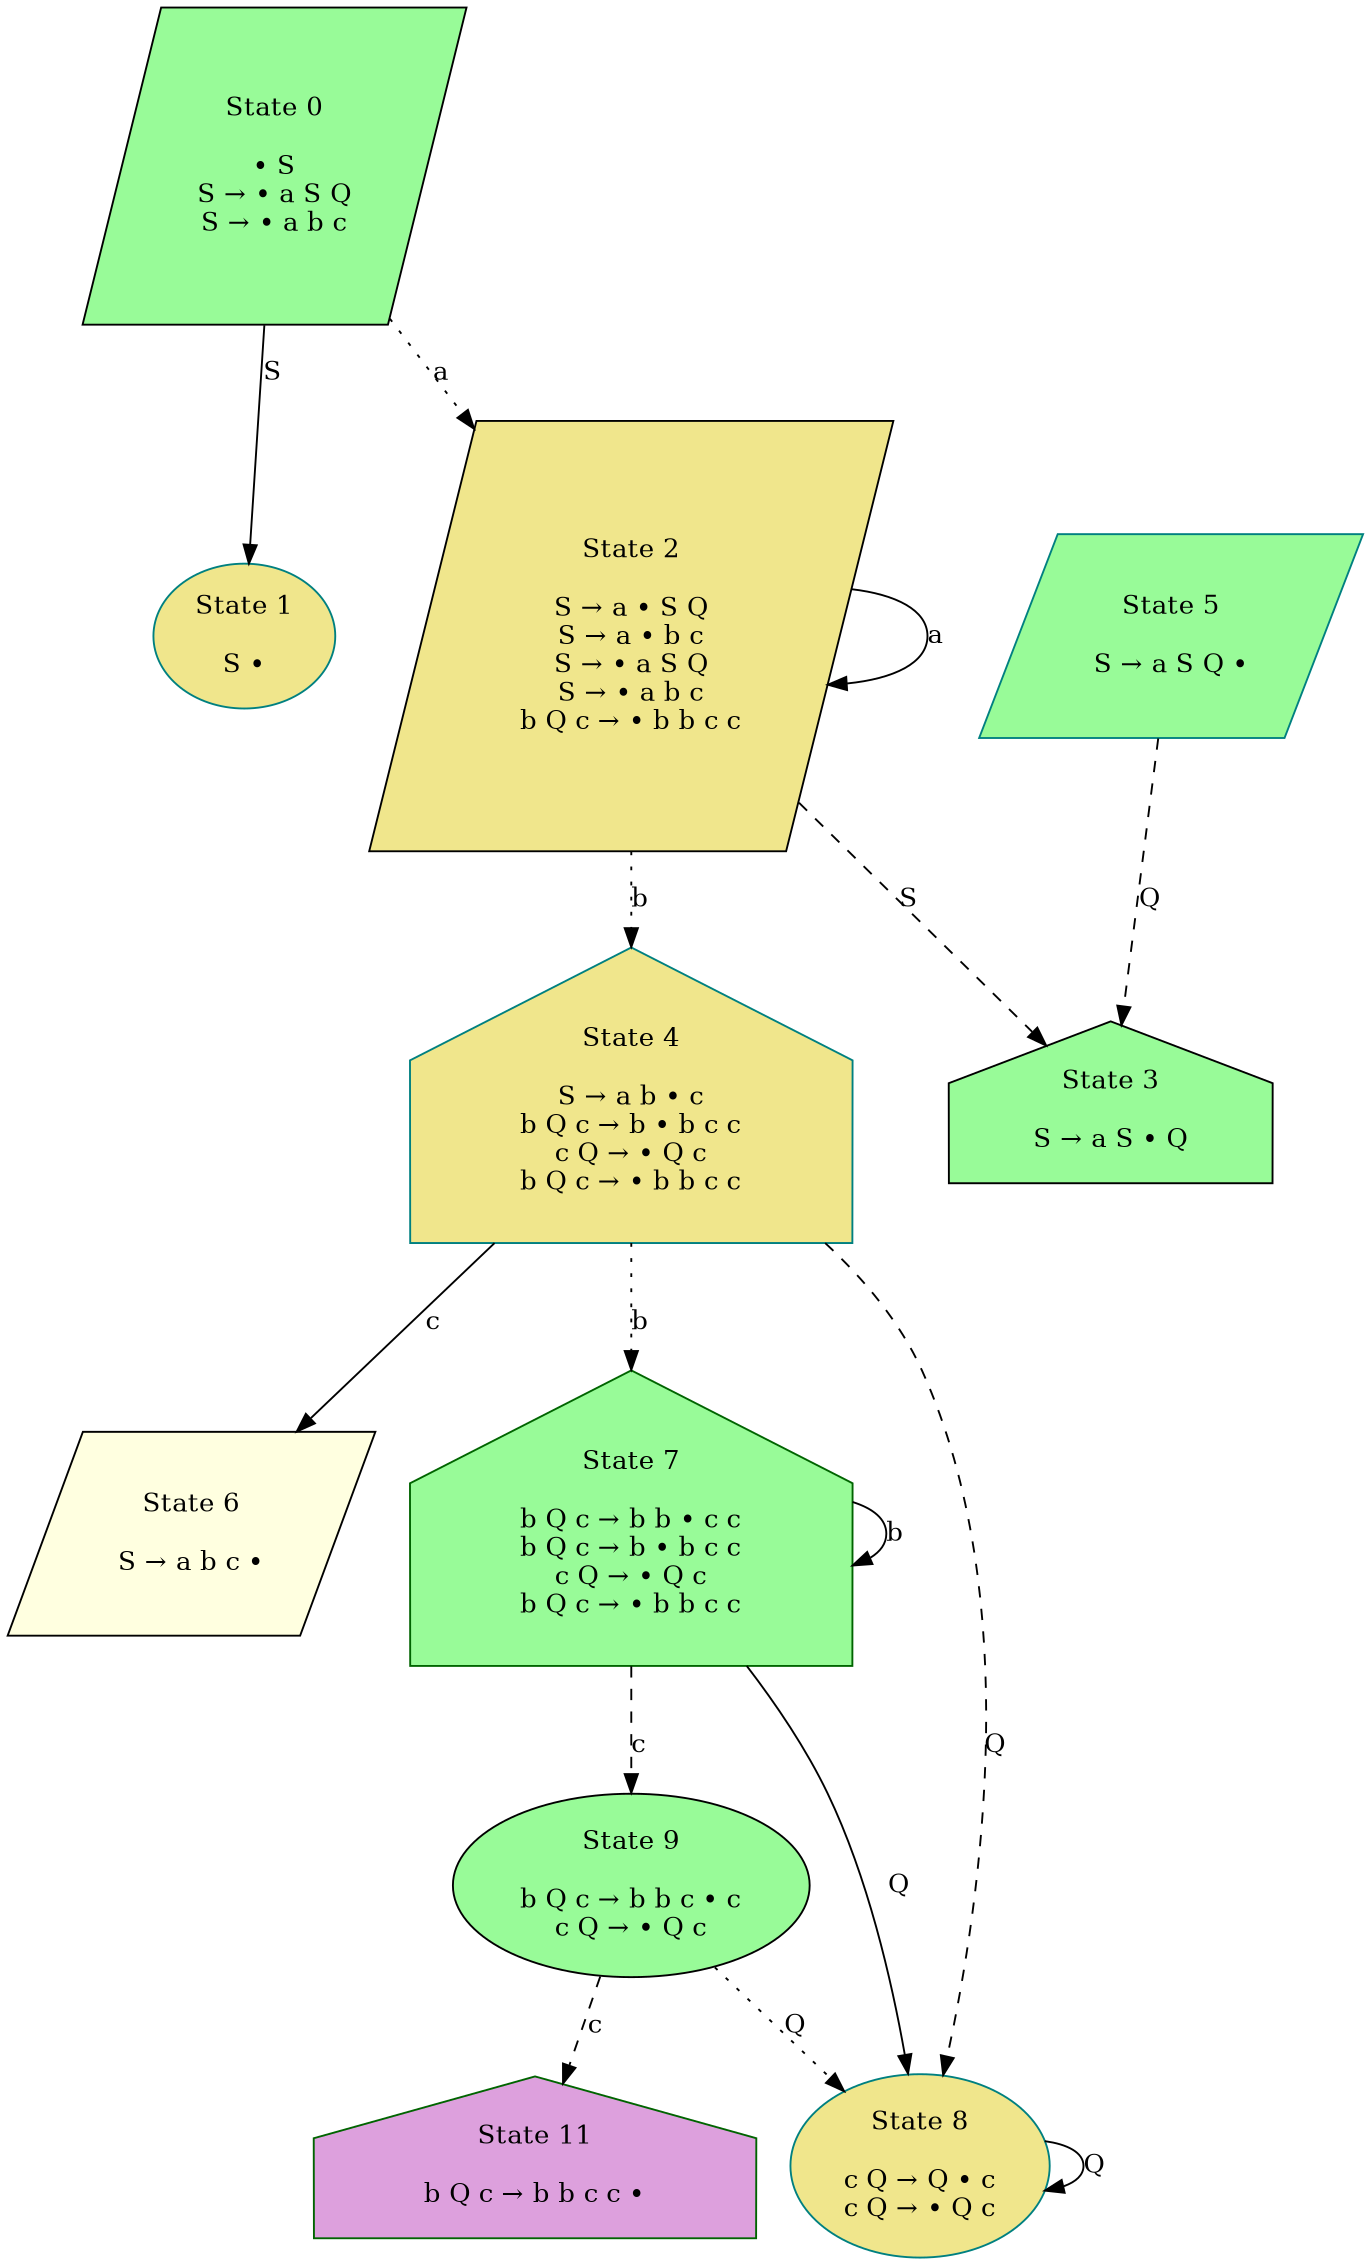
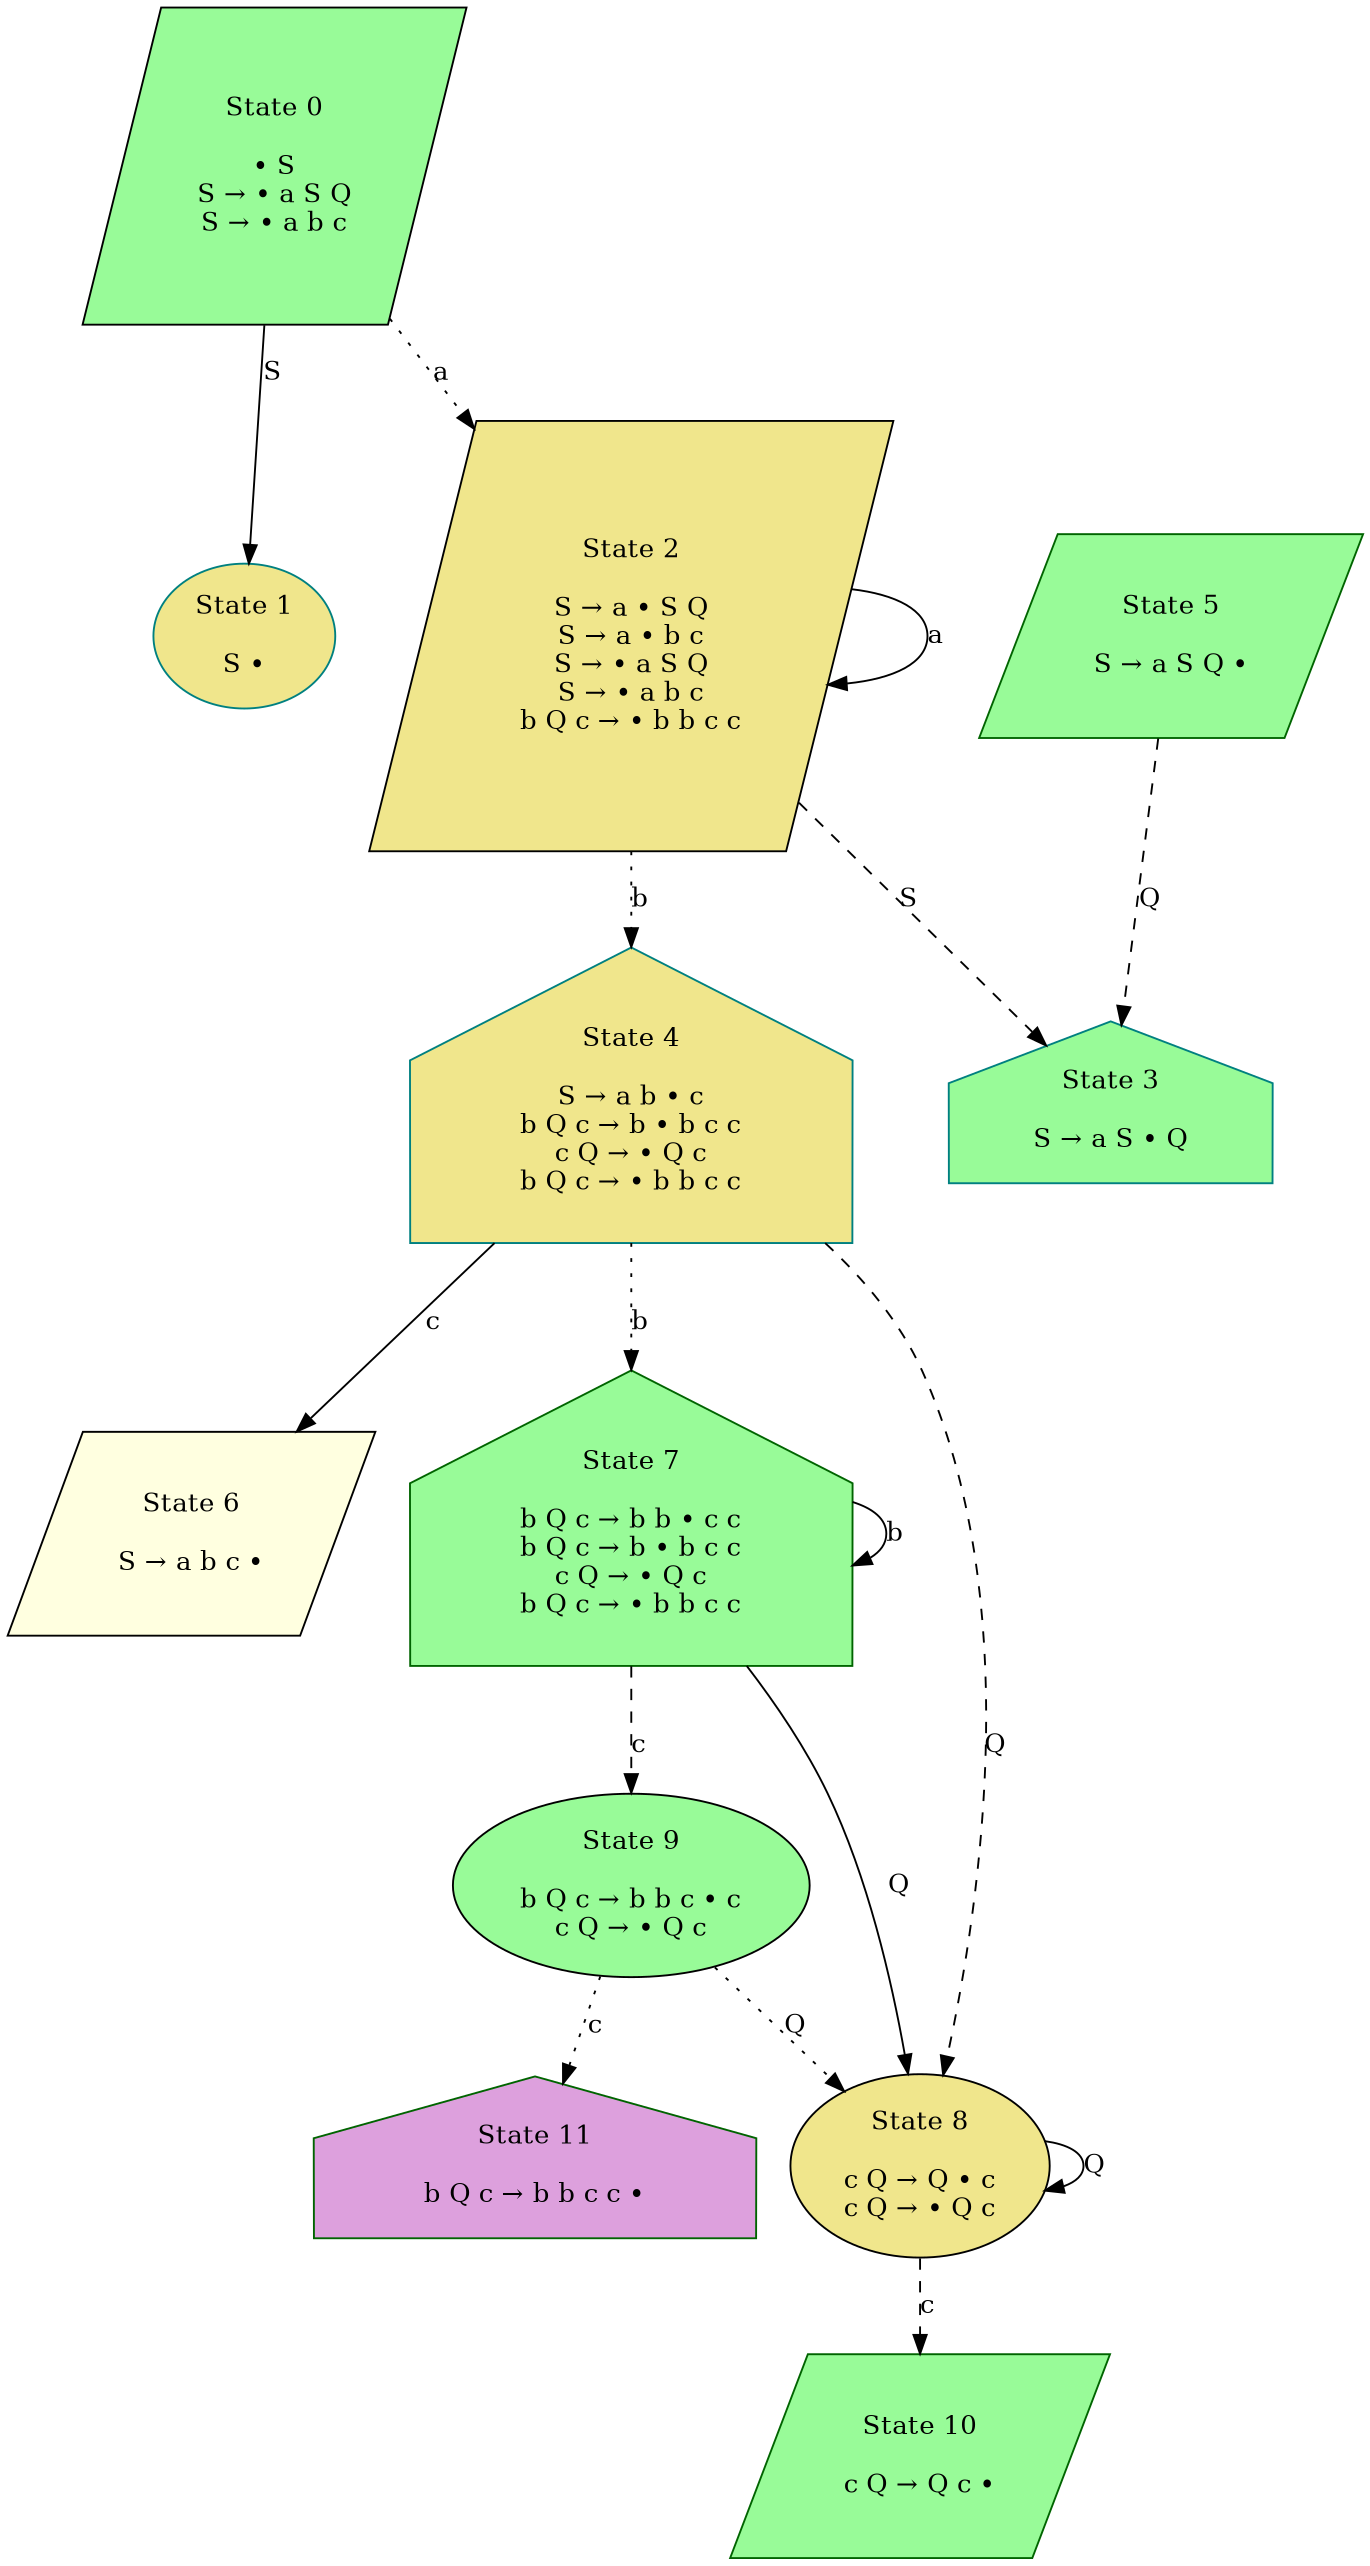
node "State 5 S → a S Q •": color teal -> darkgreen
node "State 3 S → a S • Q": color black -> teal
edge "State 9 b Q c → b b c • c c Q → • Q c" -> "State 11 b Q c → b b c c •": style dashed -> dotted
node "State 8 c Q → Q • c c Q → • Q c": color teal -> black
node "State 10 c Q → Q c •": added
